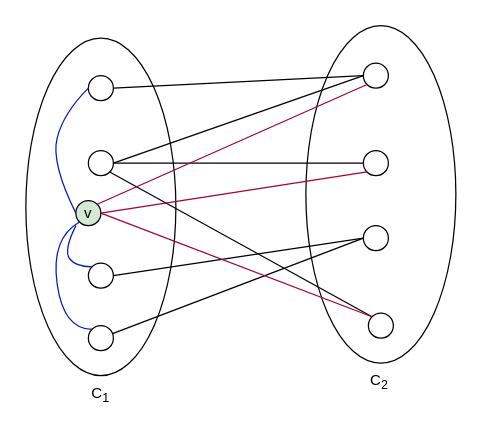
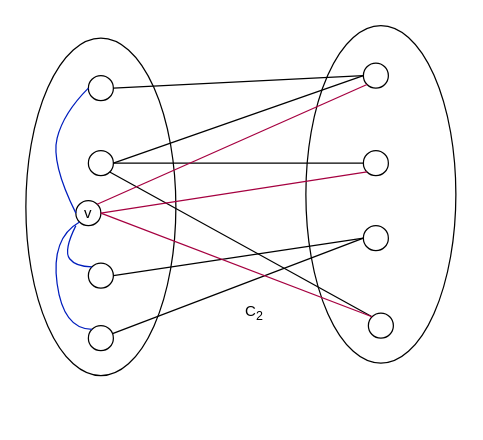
node "v": fillcolor #d5e8d4 -> #ffffff
node "C2": moved (379, 382) -> (254, 313)
node "C1": removed
